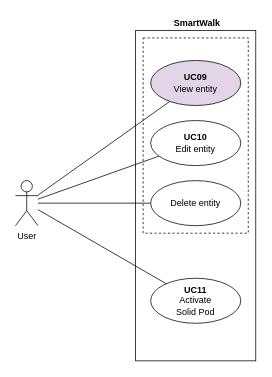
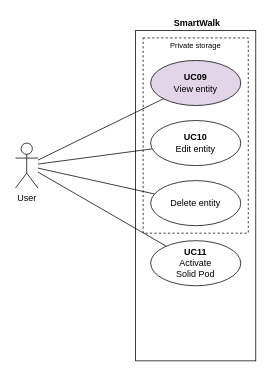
node "Private storage": added
node "User": moved (27, 203) -> (27, 165)
node "UC11 Activate Solid Pod": moved (195, 300) -> (195, 263)
